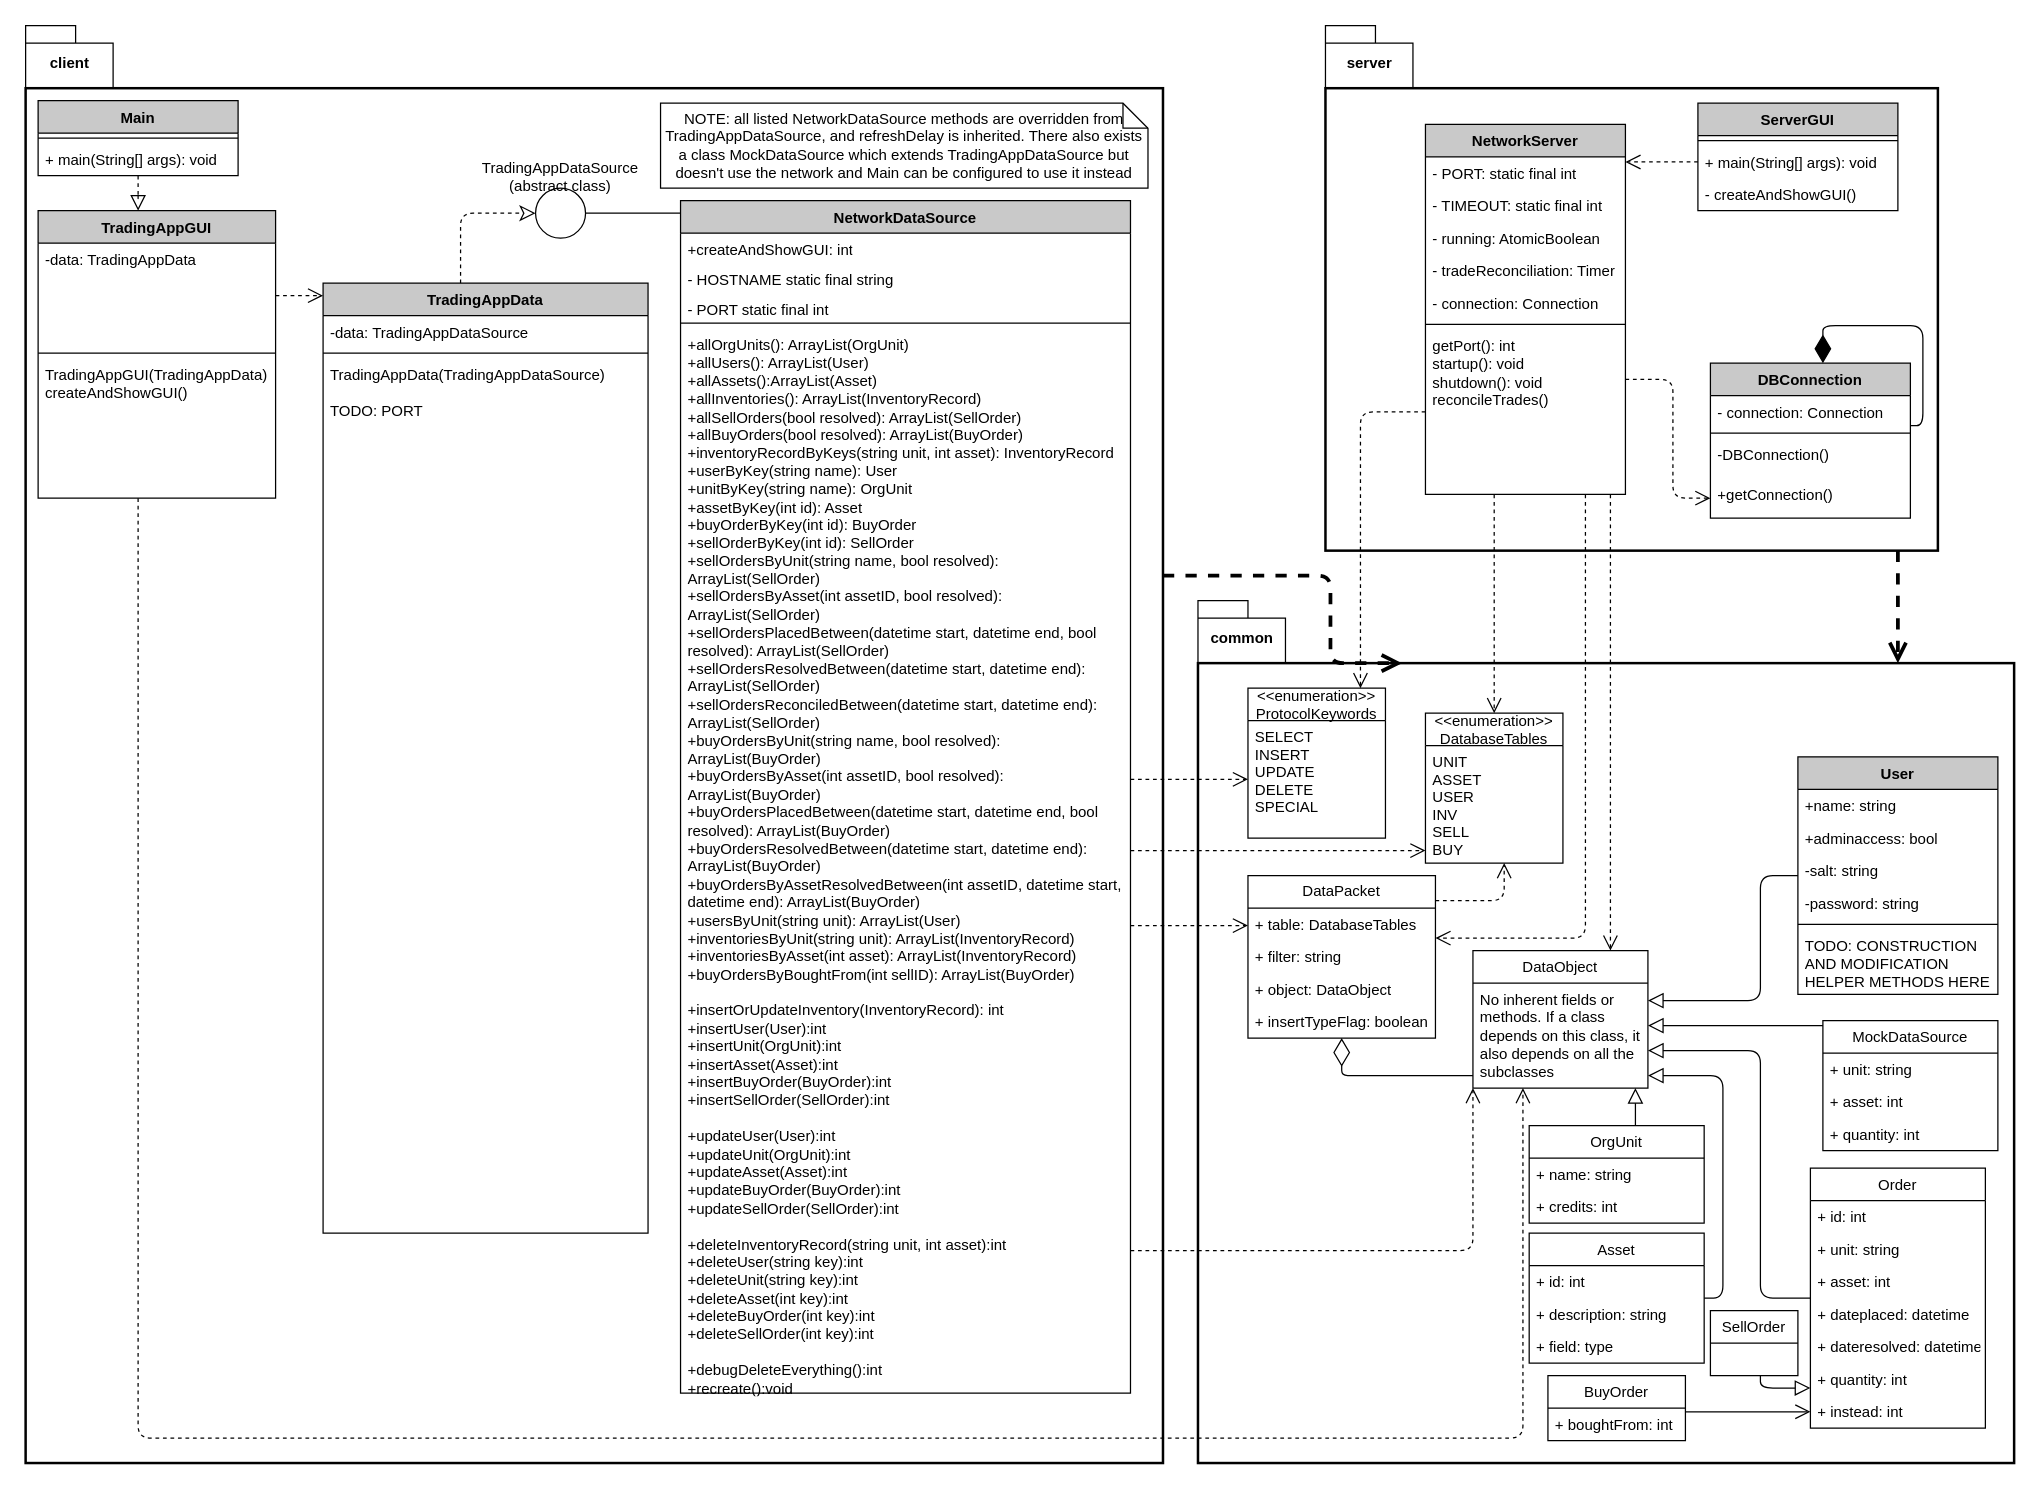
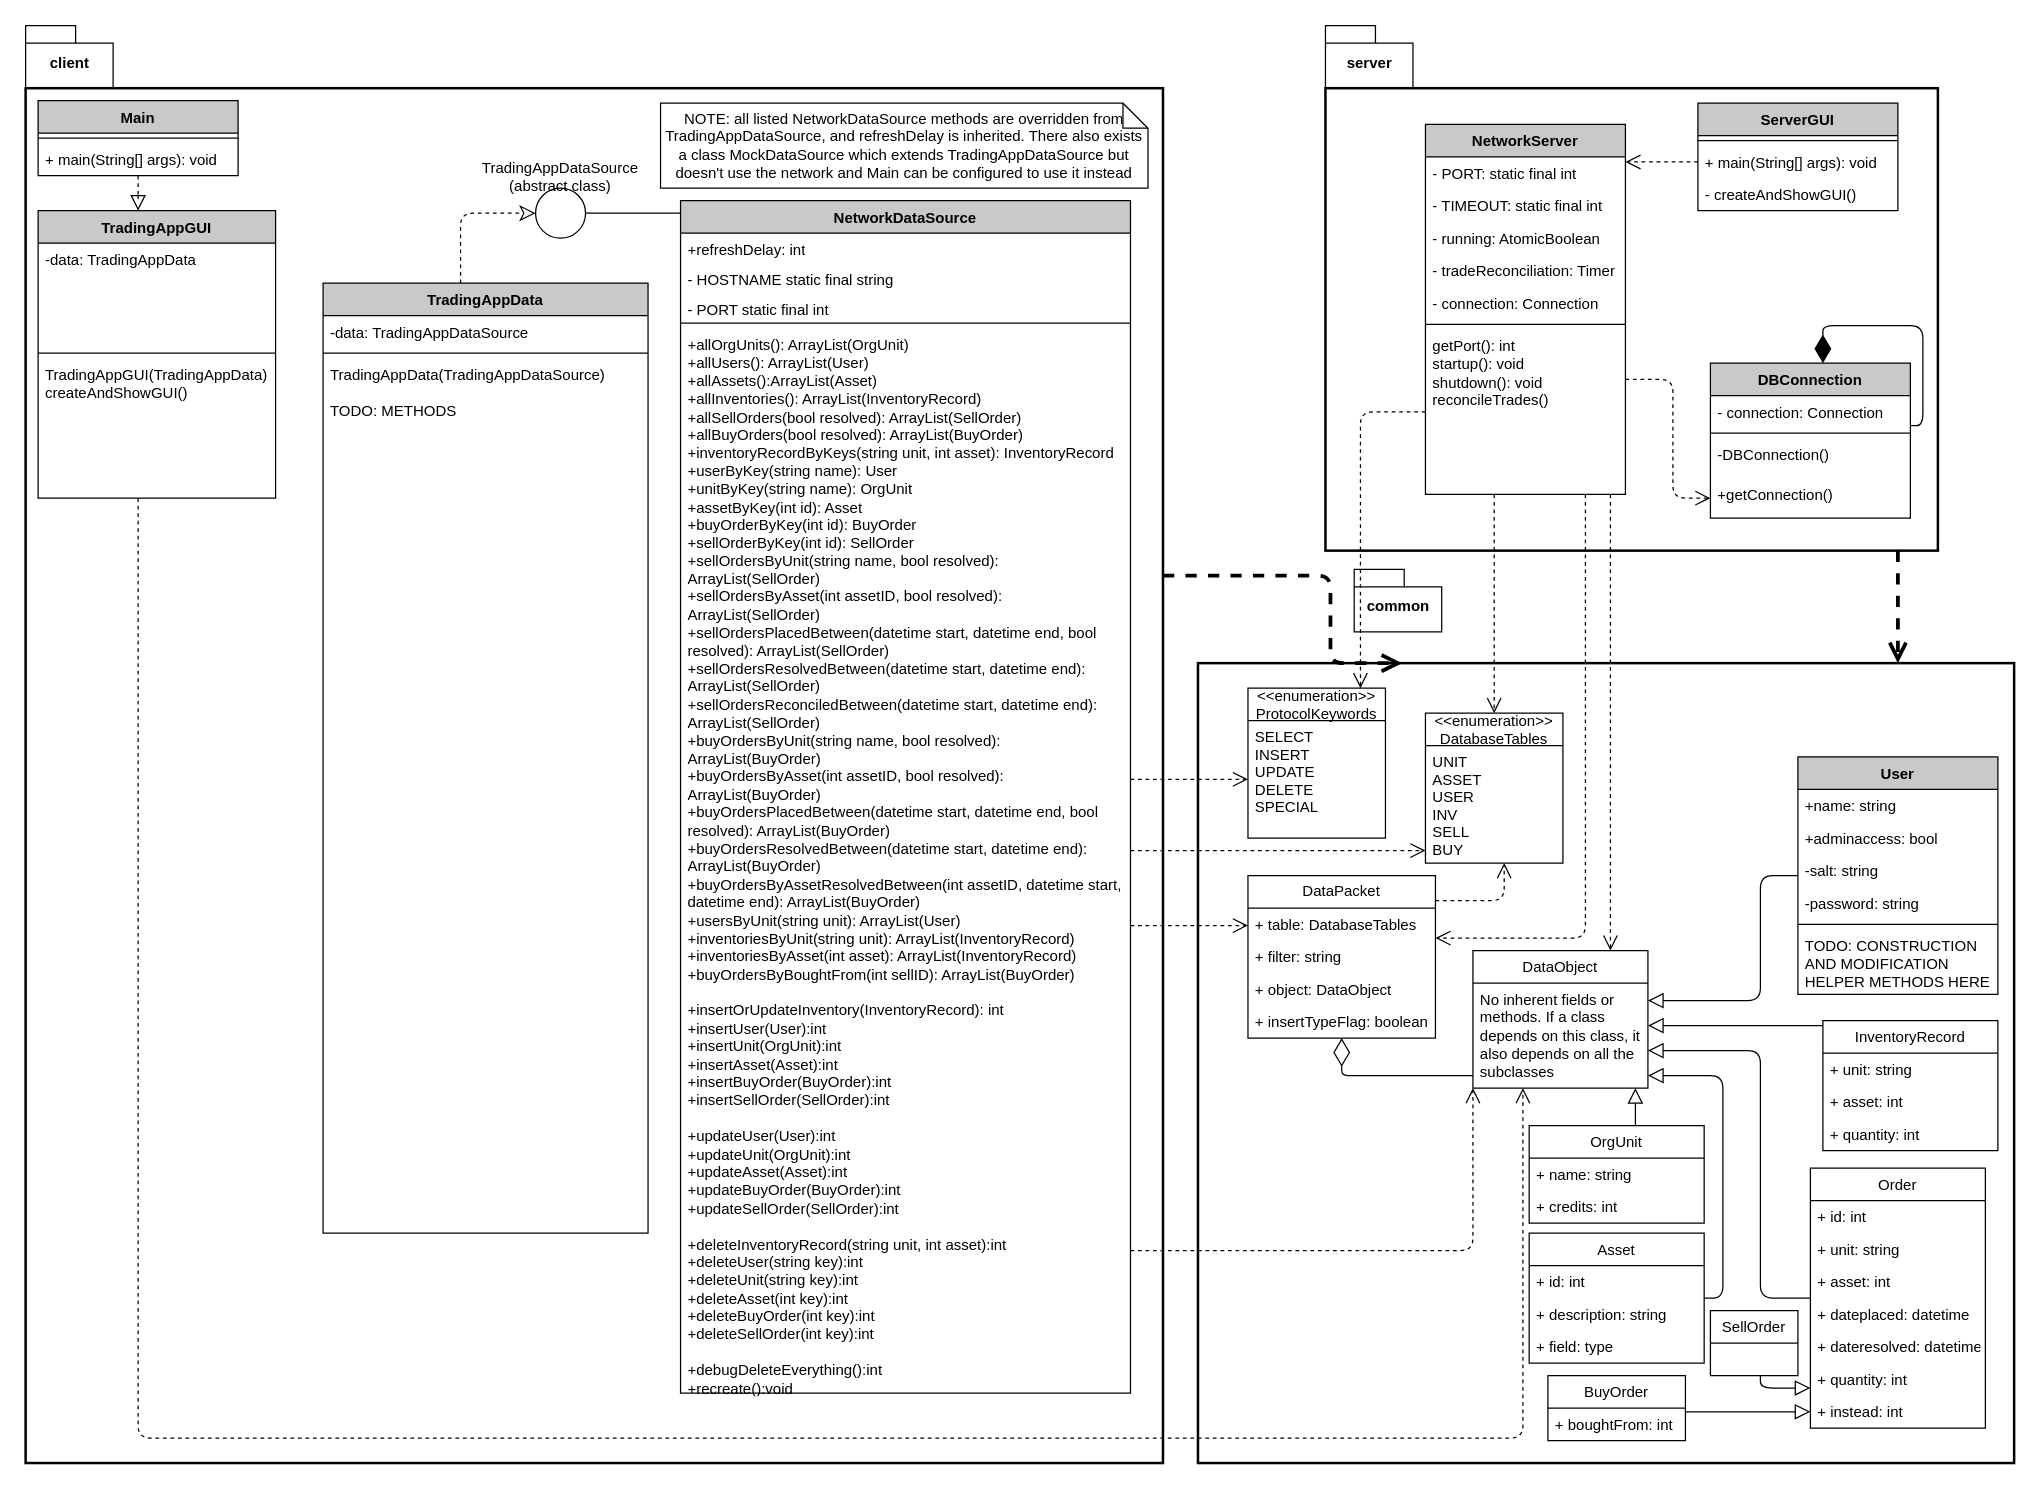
node "+createAndShowGUI: int": label "+createAndShowGUI: int" -> "+refreshDelay: int"
edge "-data: TradingAppData" -> "TradingAppData": removed
node "TradingAppData(TradingAppDataSource) TODO: PORT": label "TradingAppData(TradingAppDataSource) TODO: PORT" -> "TradingAppData(TradingAppDataSource) TODO: METHODS"
node "common": moved (1242, 632) -> (1398, 601)
node "MockDataSource": label "MockDataSource" -> "InventoryRecord"
edge "+ boughtFrom: int" -> "+ instead: int": arrowhead open -> block
